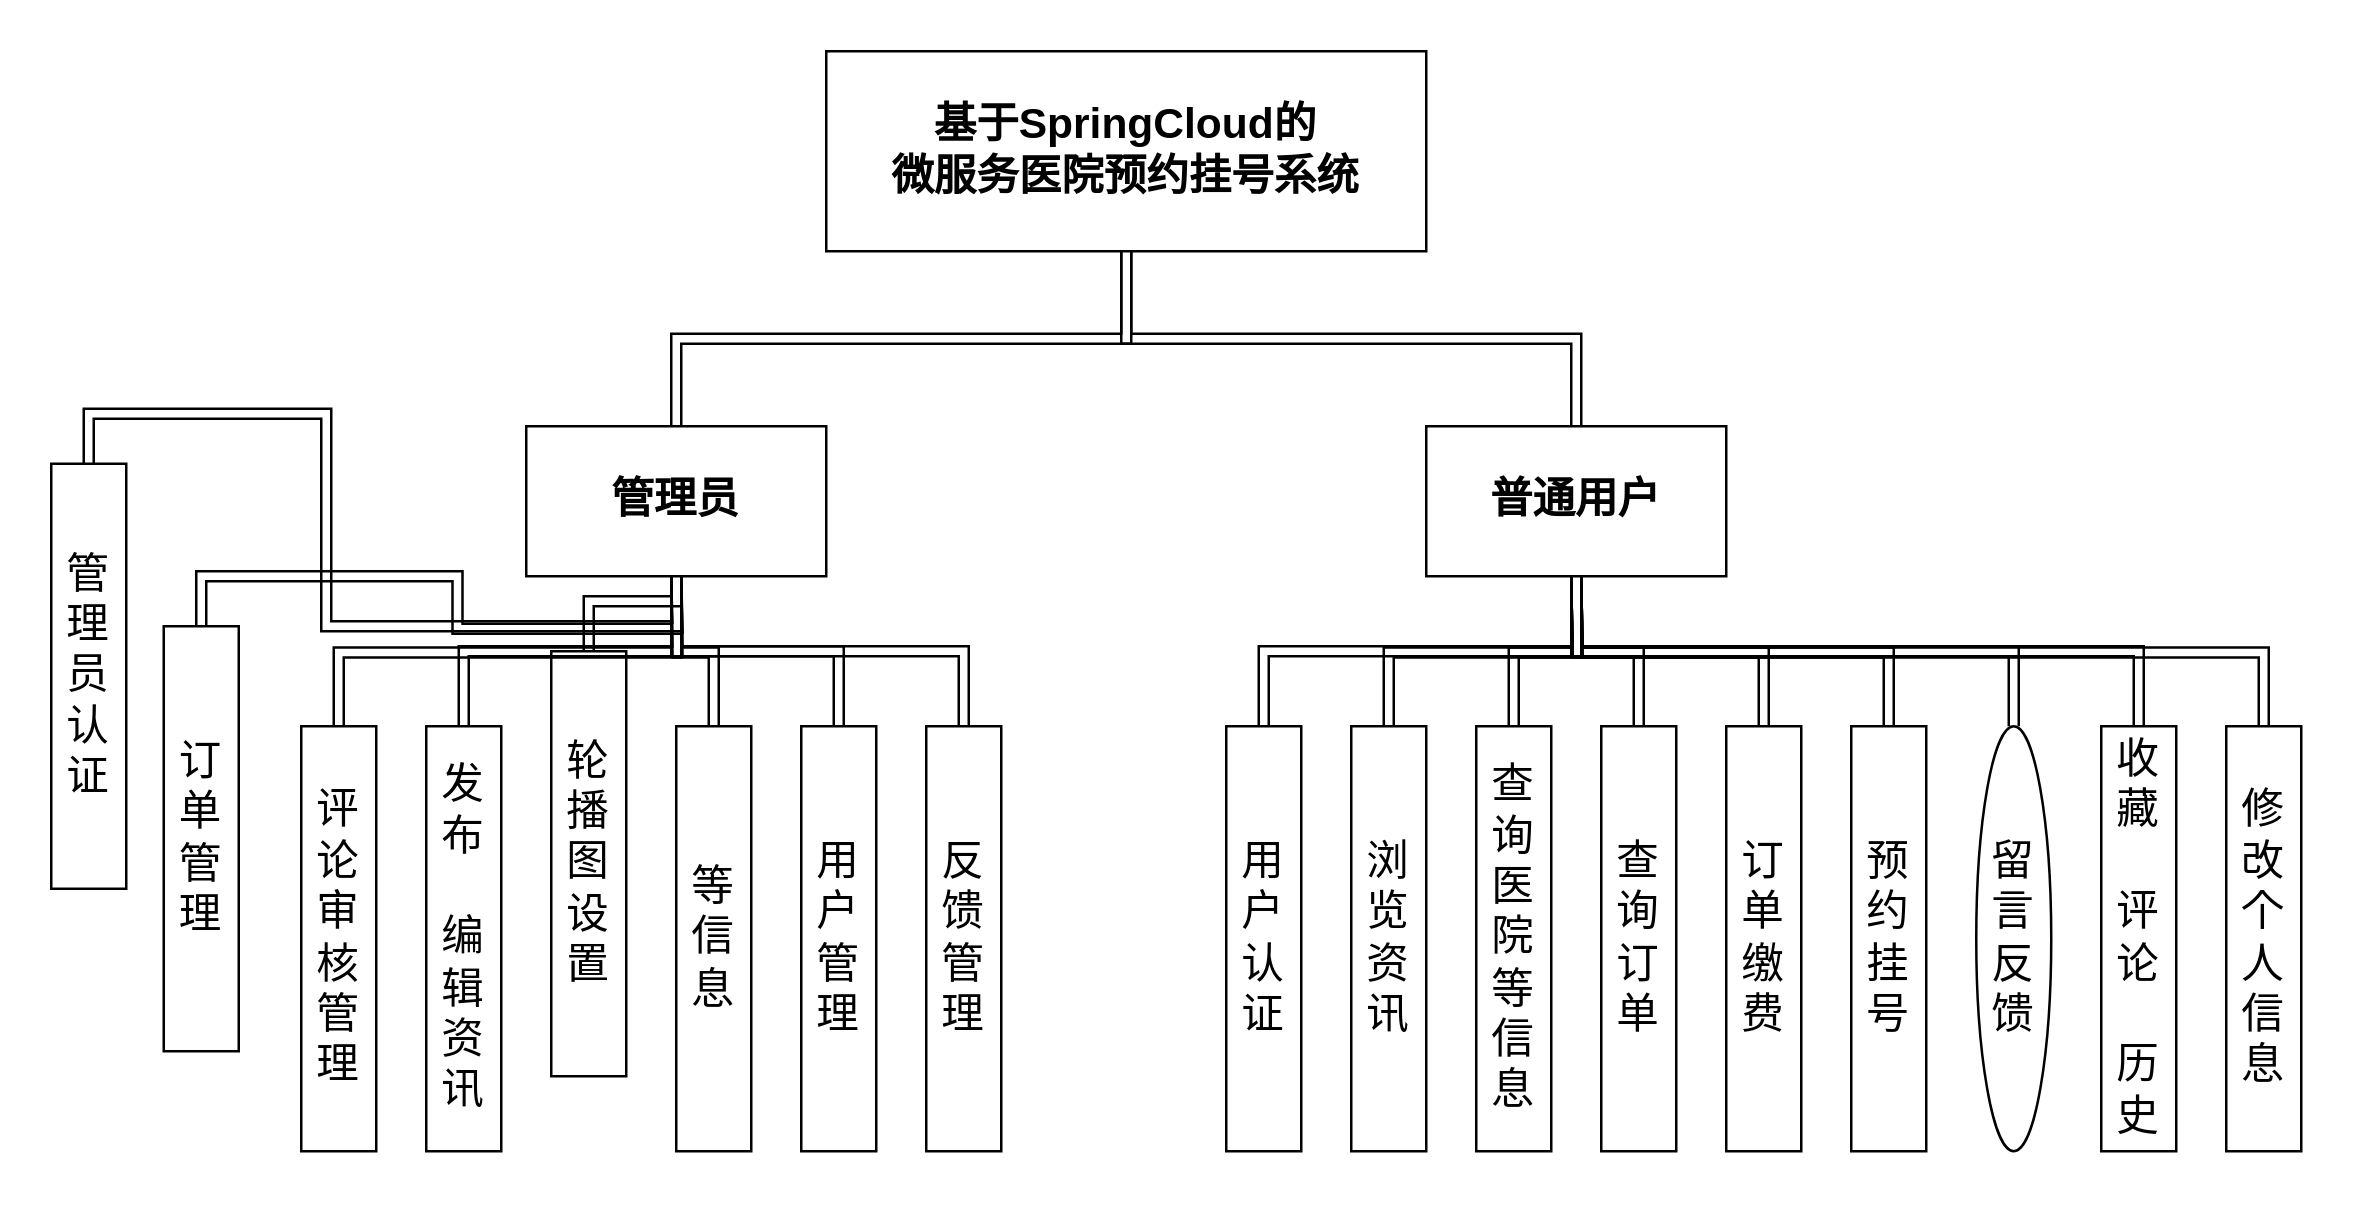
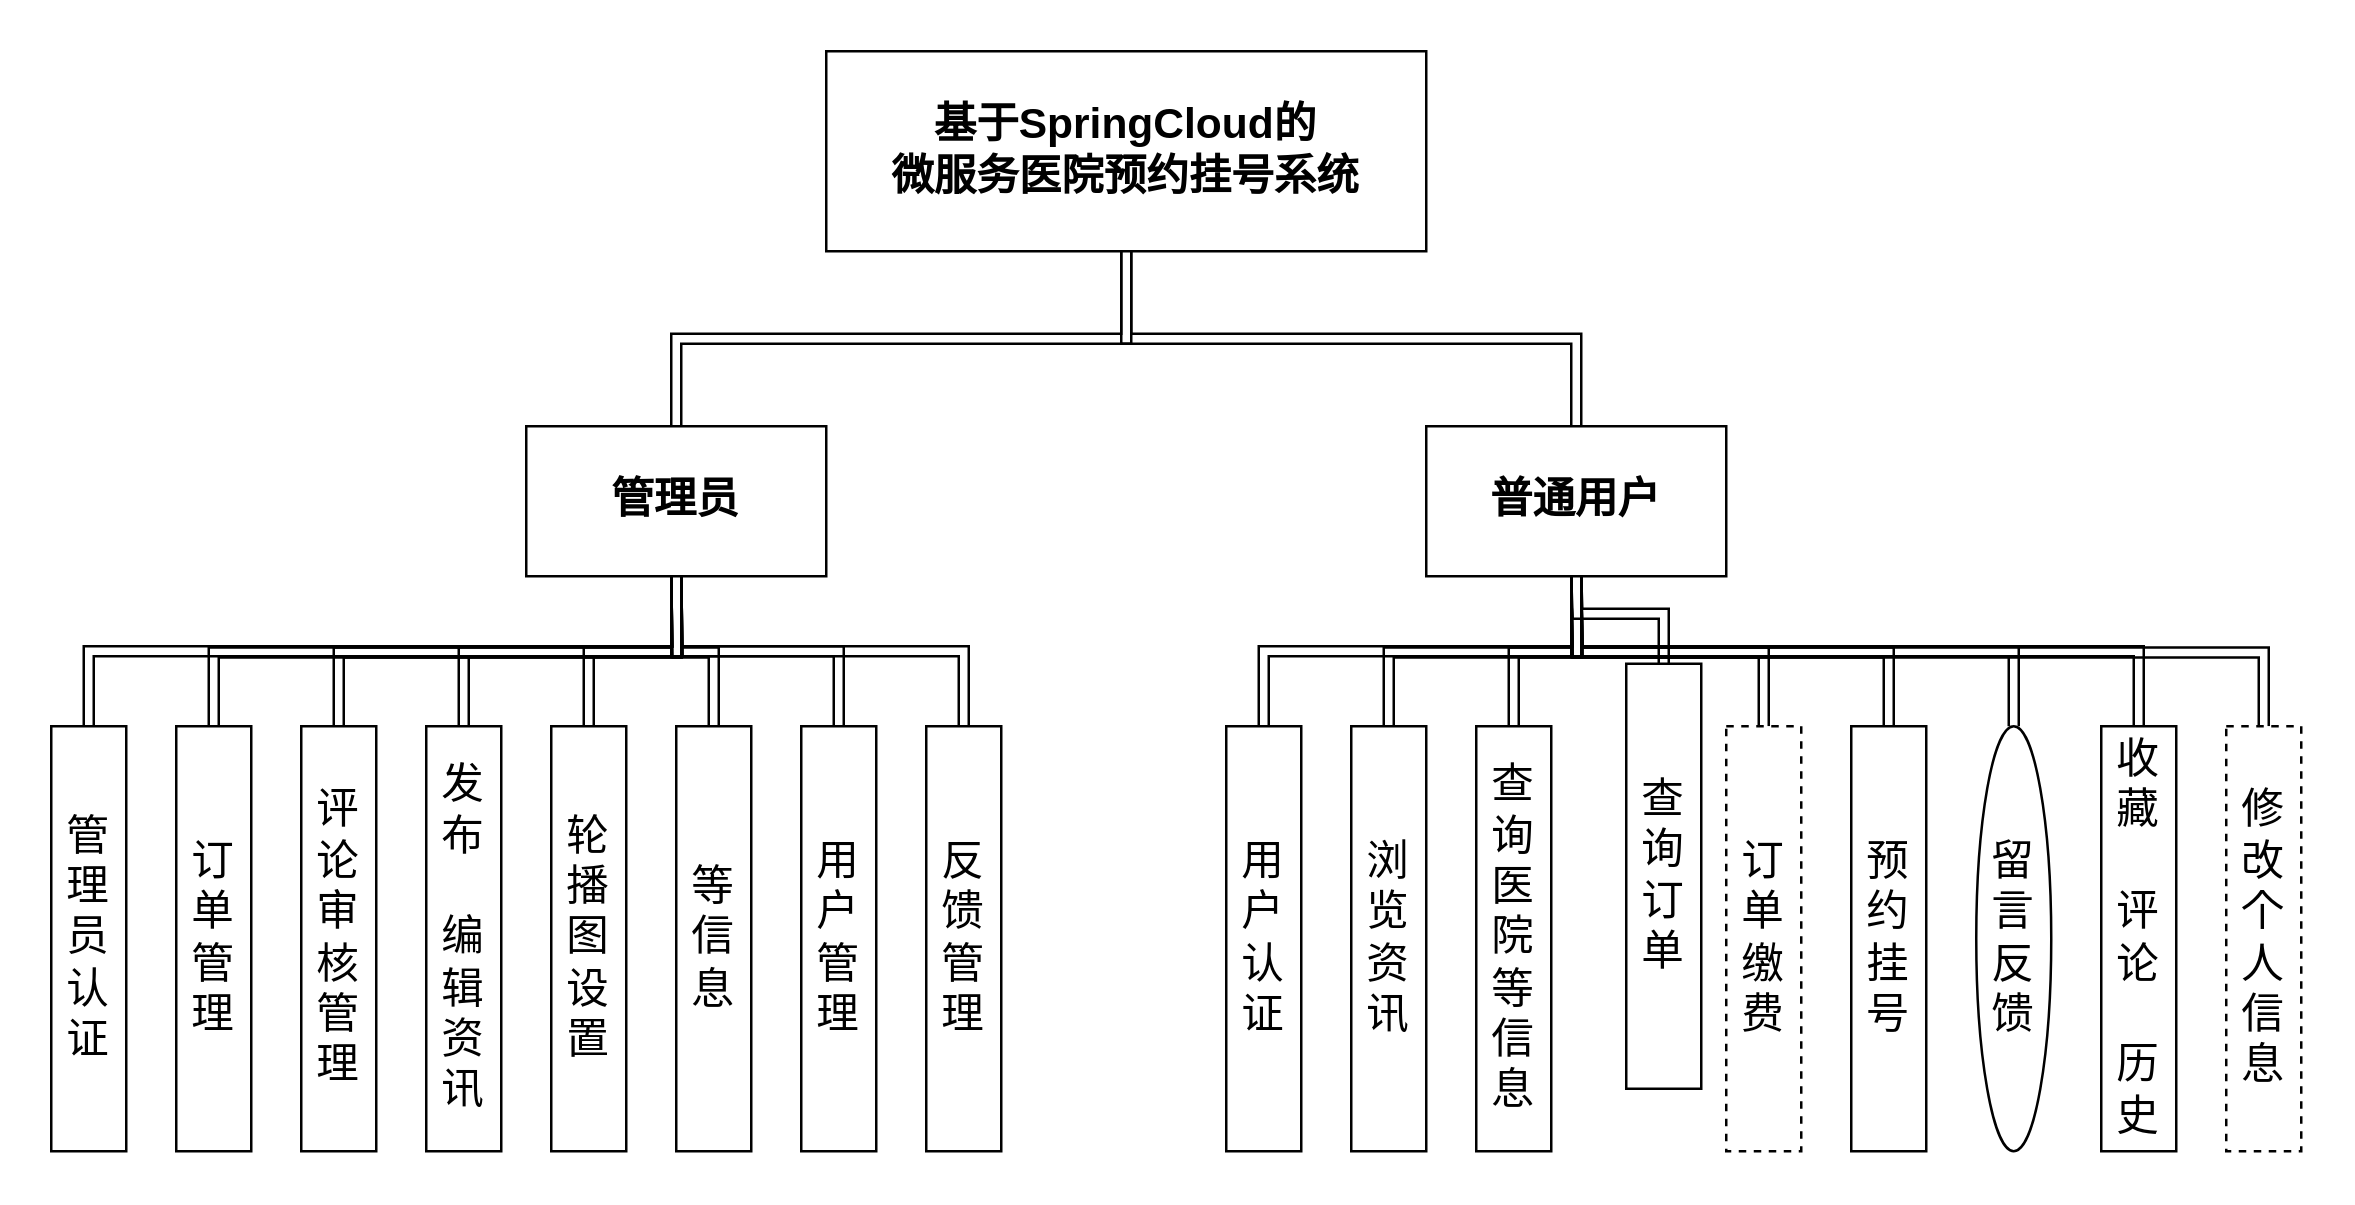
node "管理员认证": moved (89, 676) -> (89, 939)
node "订单管理": moved (201, 839) -> (214, 939)
node "轮播图设置": moved (589, 864) -> (589, 939)
node "查询订单": moved (1639, 939) -> (1664, 876)
node "订单缴费": style solid -> dashed
node "修改个人信息": style solid -> dashed
